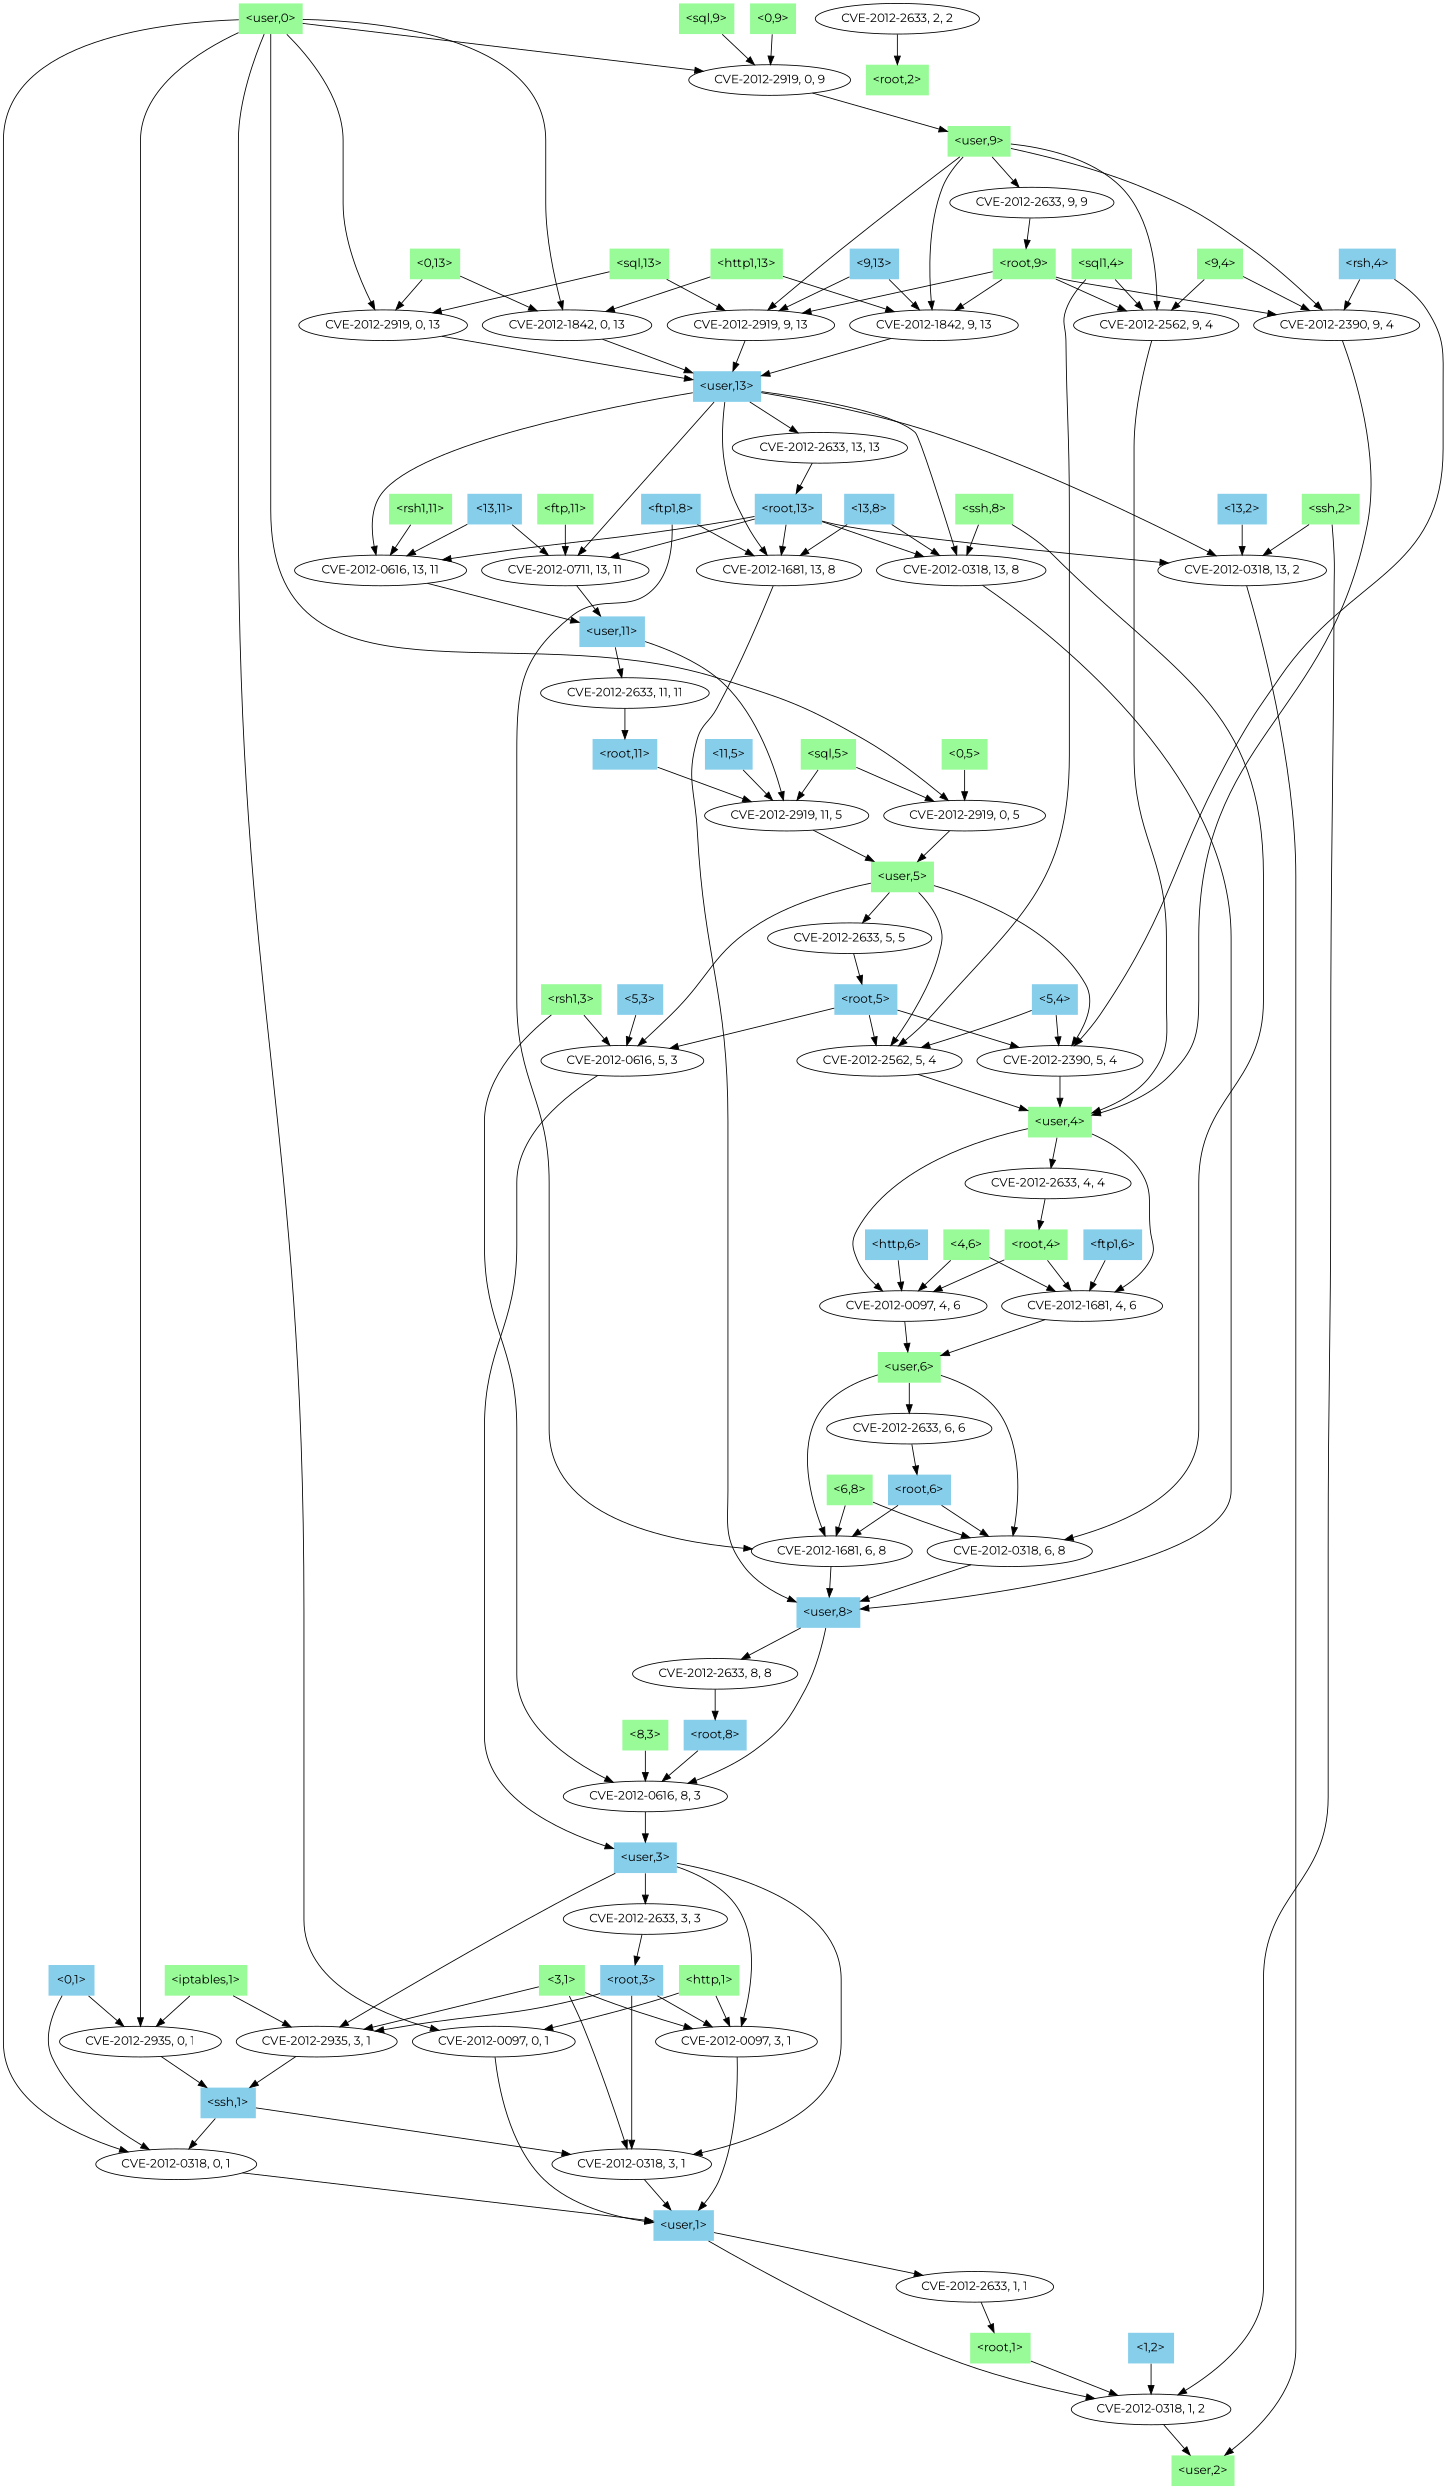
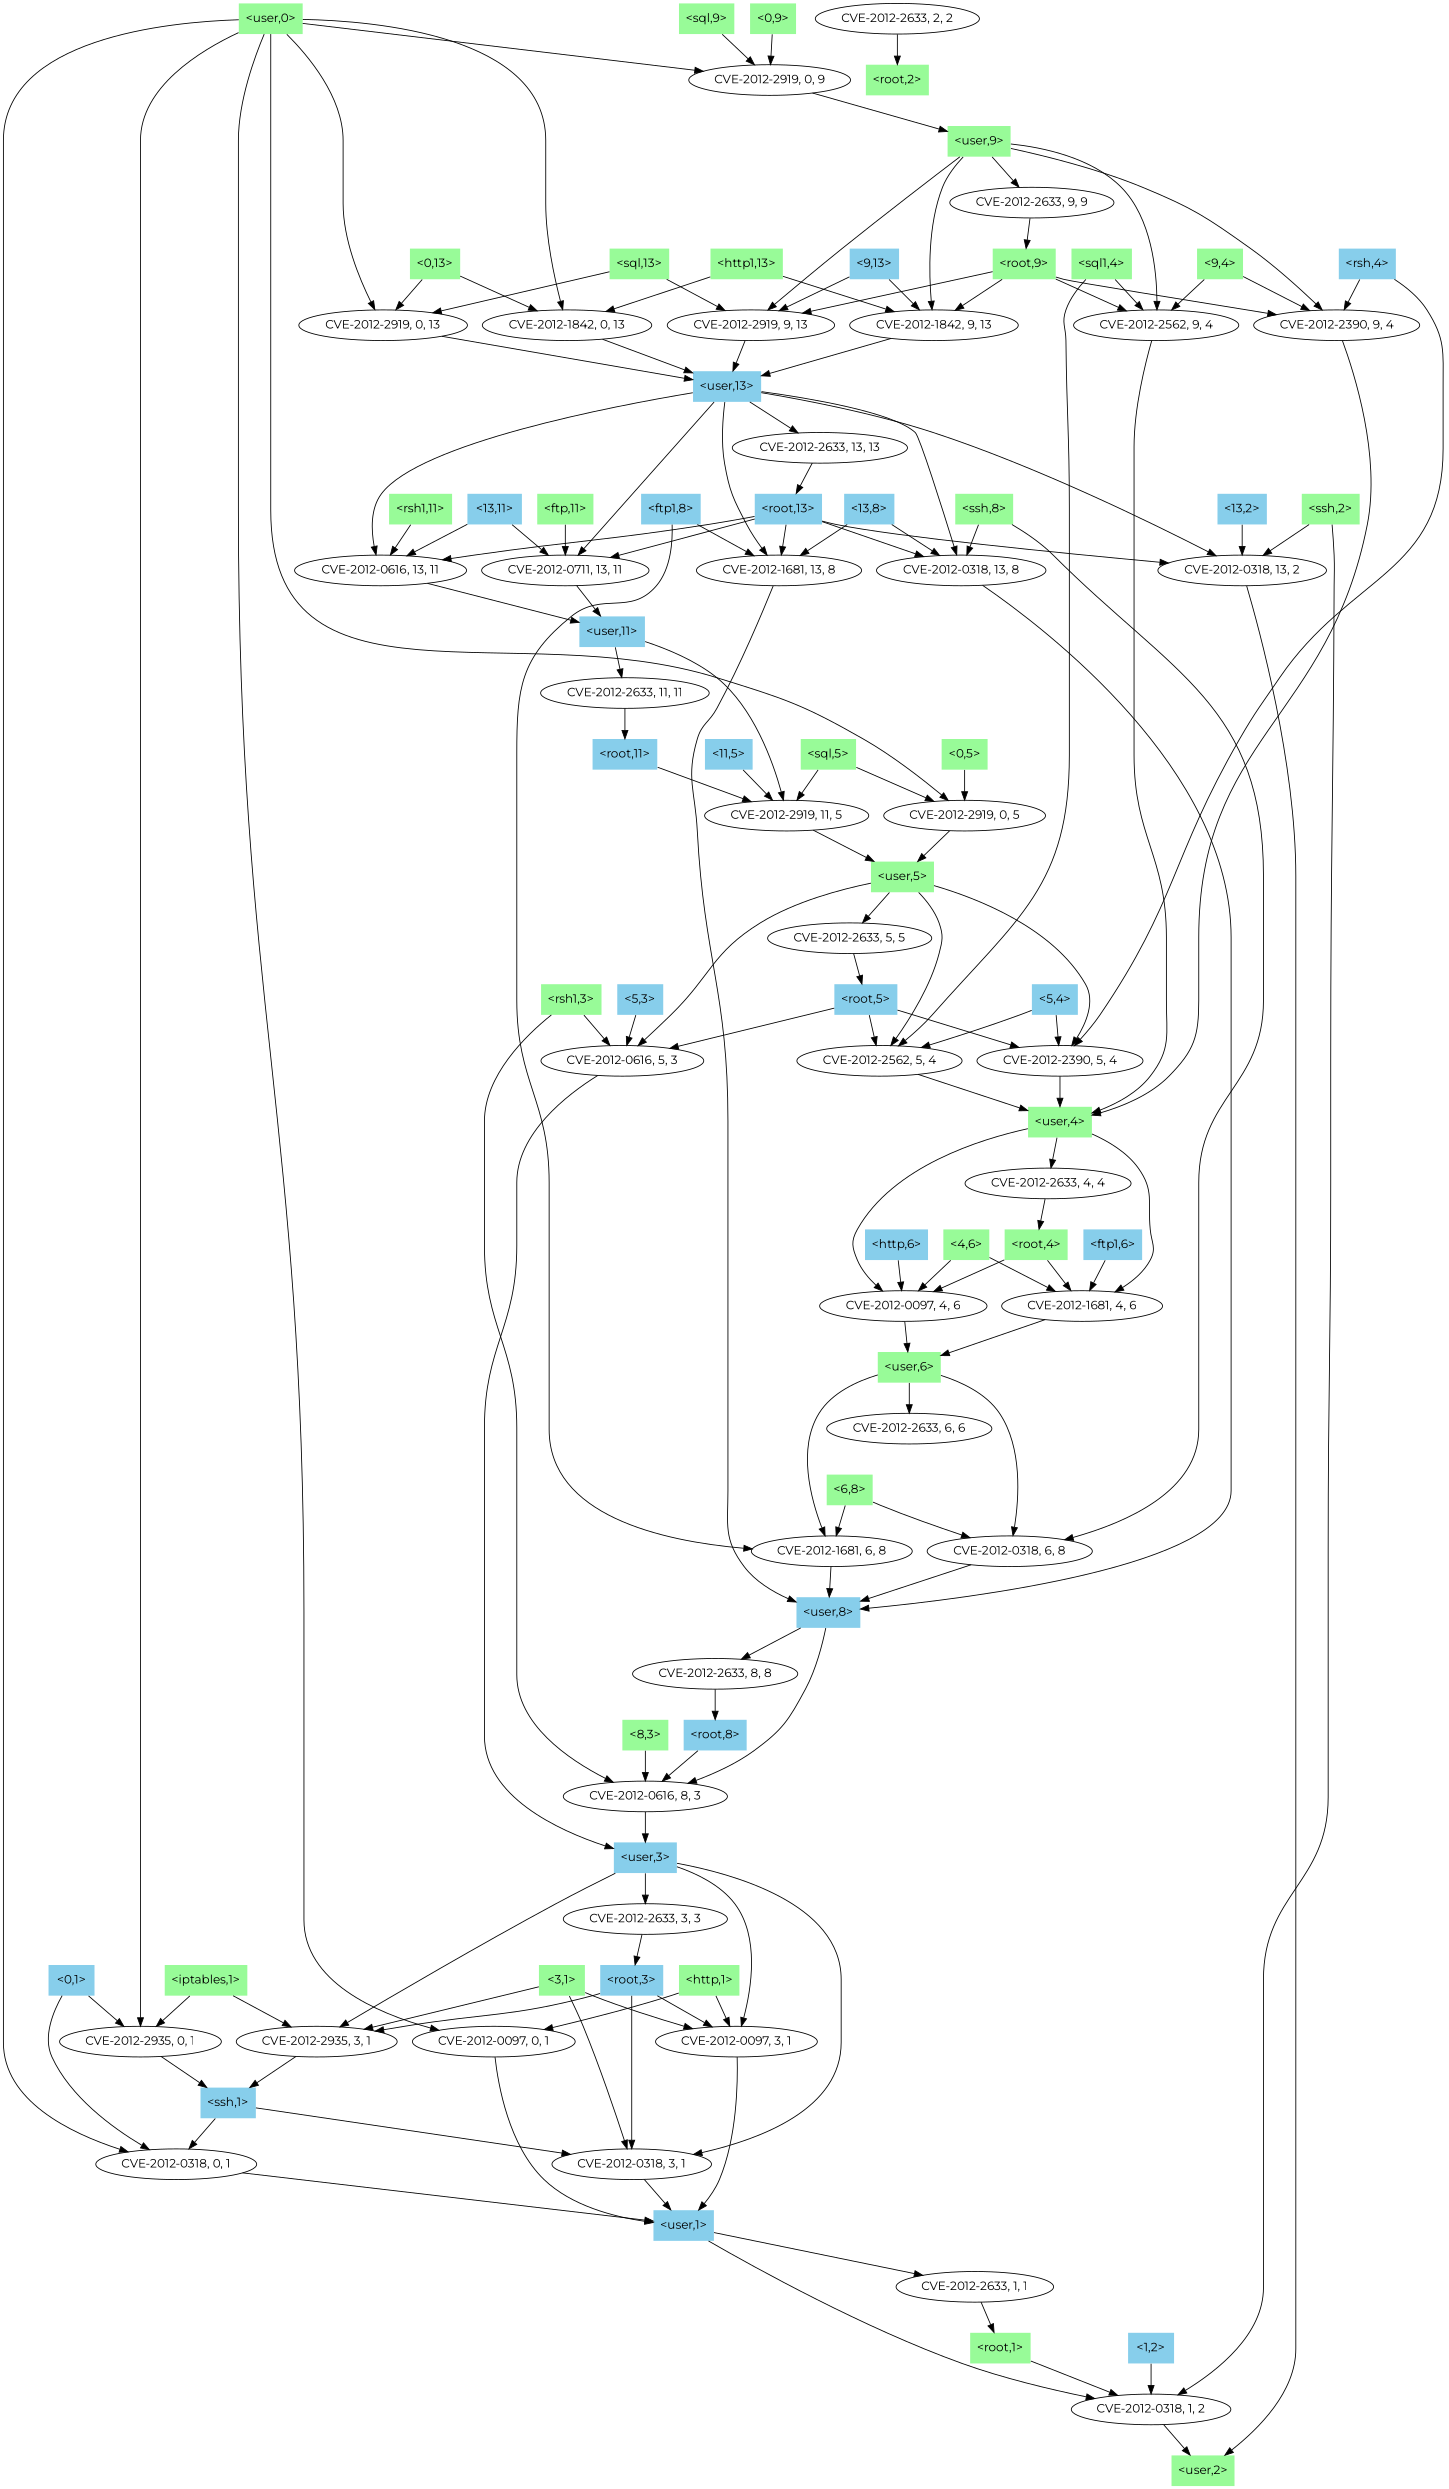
node "<root,6>": removed
